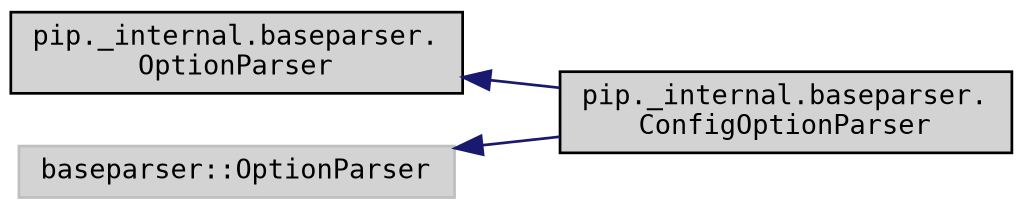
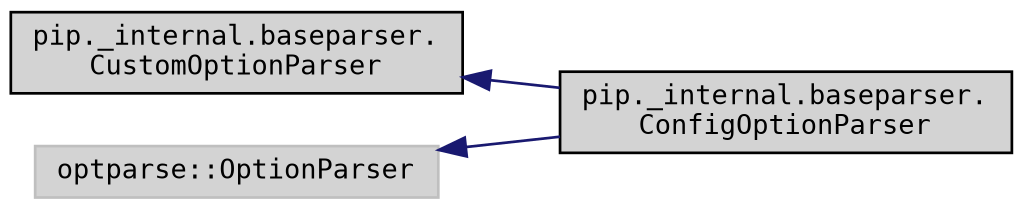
node "pip._internal.baseparser. OptionParser": label "pip._internal.baseparser. OptionParser" -> "pip._internal.baseparser. CustomOptionParser"
node "baseparser::OptionParser": label "baseparser::OptionParser" -> "optparse::OptionParser"
